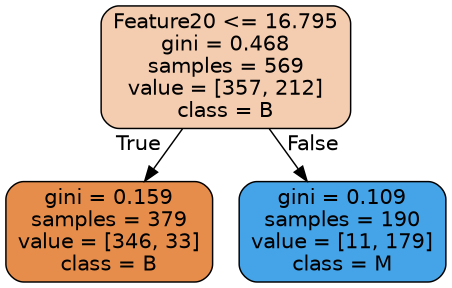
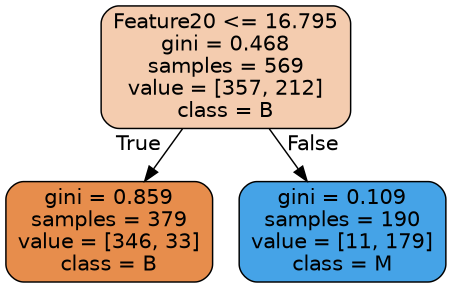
node "gini = 0.159 samples = 379 value = [346, 33] class = B": label "gini = 0.159 samples = 379 value = [346, 33] class = B" -> "gini = 0.859 samples = 379 value = [346, 33] class = B"
